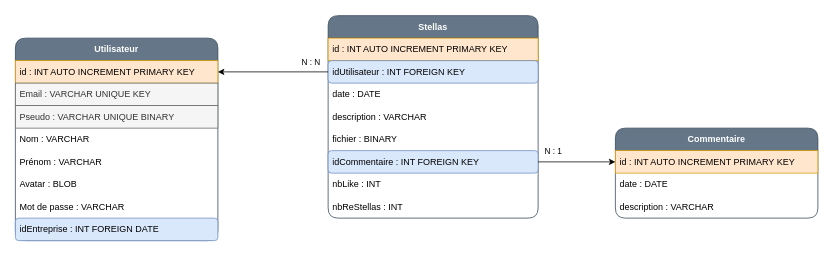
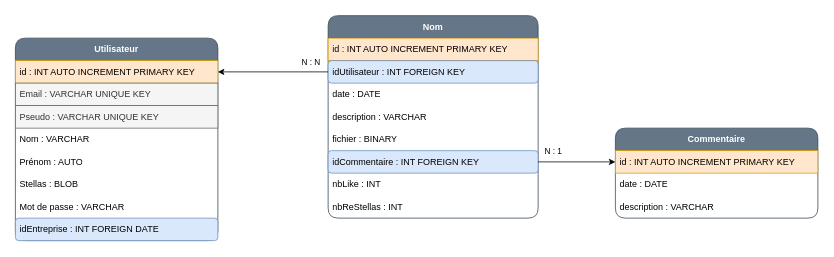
node "Stellas": label "Stellas" -> "Nom"
node "Pseudo : VARCHAR UNIQUE BINARY": label "Pseudo : VARCHAR UNIQUE BINARY" -> "Pseudo : VARCHAR UNIQUE KEY"
node "Prénom : VARCHAR": label "Prénom : VARCHAR" -> "Prénom : AUTO"
node "Avatar : BLOB": label "Avatar : BLOB" -> "Stellas : BLOB"
